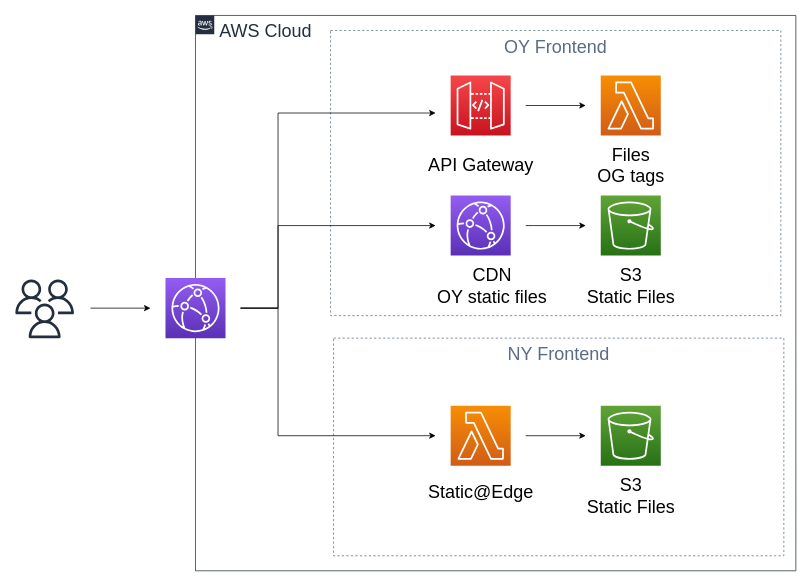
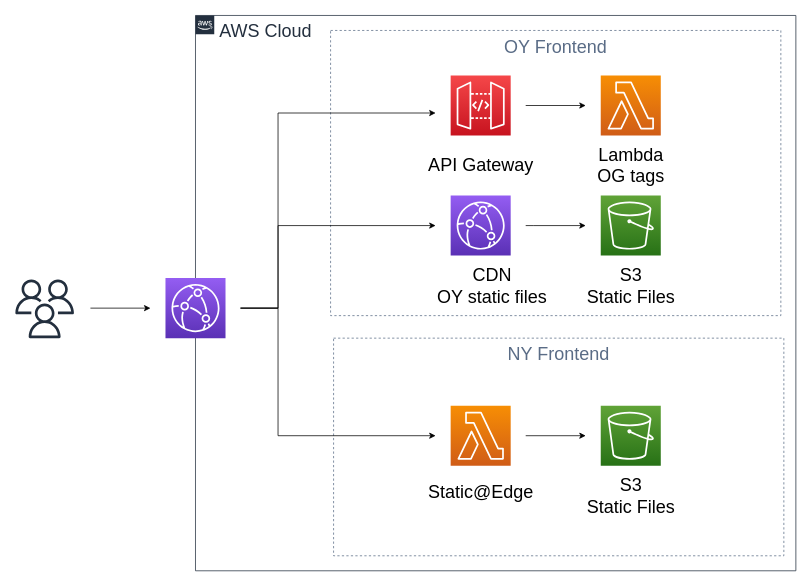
node "Files OG tags": label "Files OG tags" -> "Lambda OG tags"
